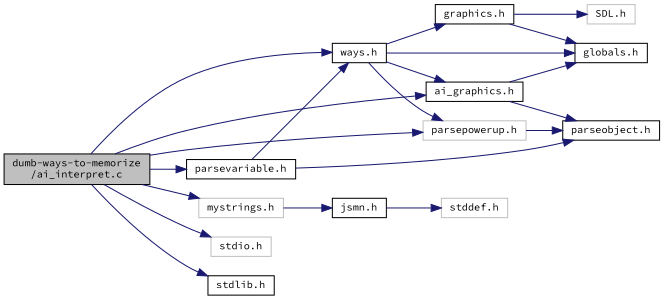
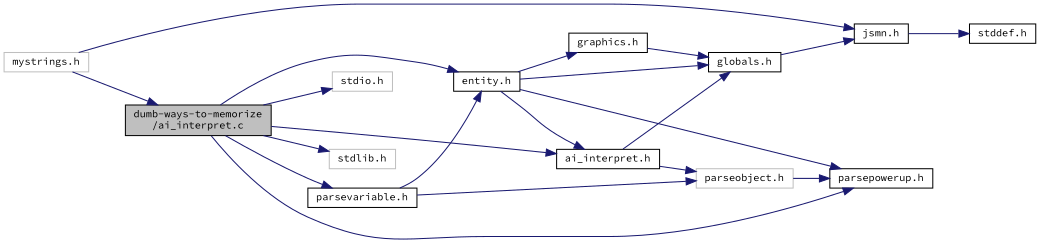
node "SDL.h": removed
edge "globals.h" -> "jsmn.h": added
node "ways.h": label "ways.h" -> "entity.h"
node "ai_graphics.h": label "ai_graphics.h" -> "ai_interpret.h"
node "parsepowerup.h": color grey75 -> black
edge "parsepowerup.h" -> "parseobject.h": reversed
node "parseobject.h": color black -> grey75
edge "dumb-ways-to-memorize /ai_interpret.c" -> "mystrings.h": reversed
node "stddef.h": color grey75 -> black
node "stdlib.h": color black -> grey75
